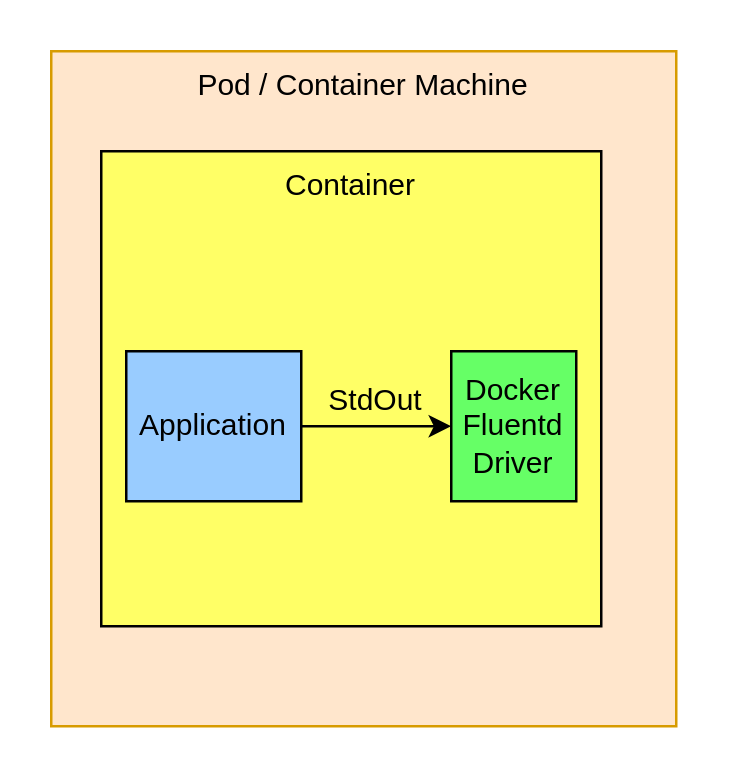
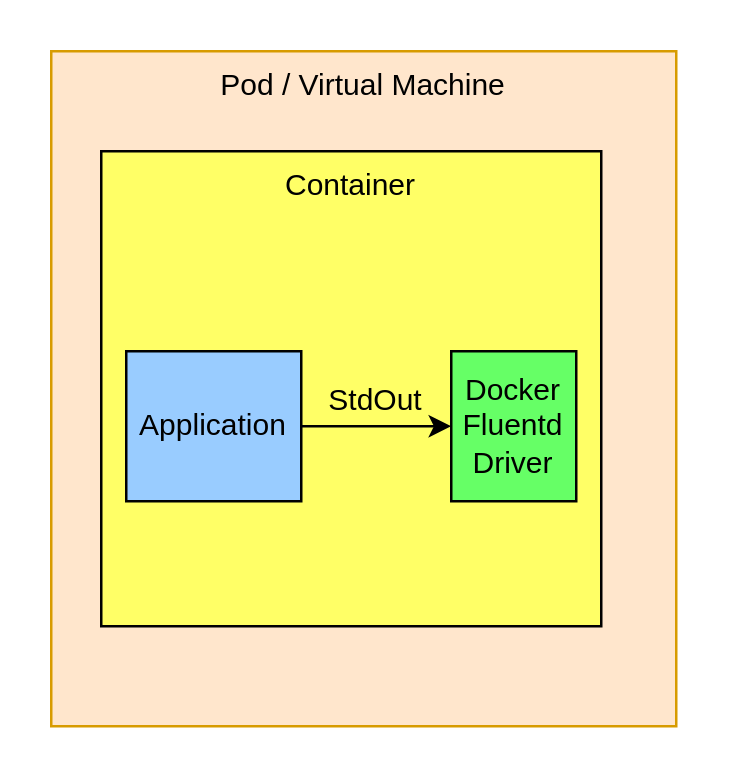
node "Pod / Container Machine": label "Pod / Container Machine" -> "Pod / Virtual Machine"
